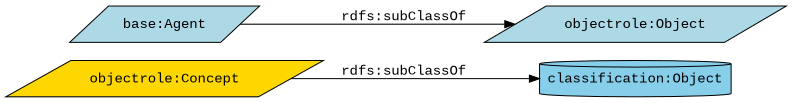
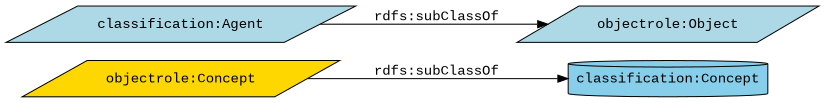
node "base:Agent": label "base:Agent" -> "classification:Agent"
node "classification:Object": label "classification:Object" -> "classification:Concept"
